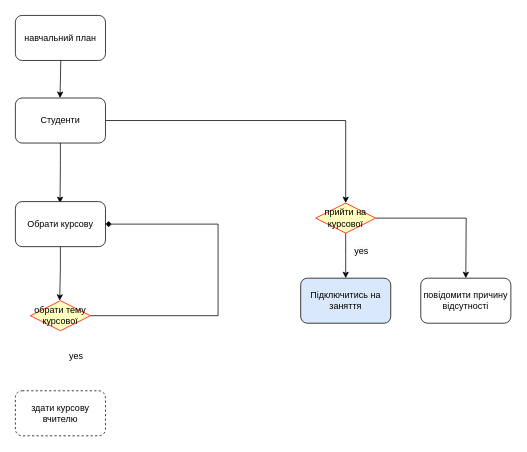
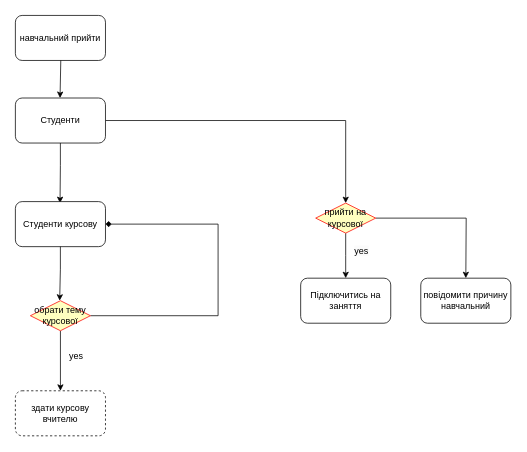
node "навчальний план": label "навчальний план" -> "навчальний прийти"
node "Обрати курсову": label "Обрати курсову" -> "Студенти курсову"
node "Підключитись на заняття": fillcolor #dae8fc -> #ffffff
node "повідомити причину відсутності": label "повідомити причину відсутності" -> "повідомити причину навчальний"
edge "обрати тему курсової" -> "здати курсову вчителю": added
